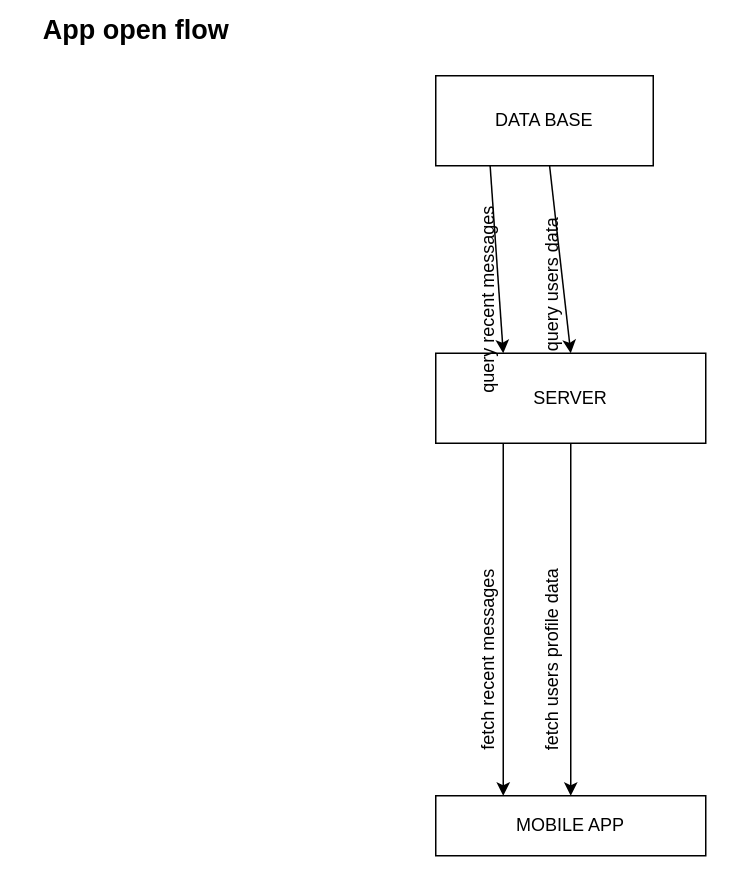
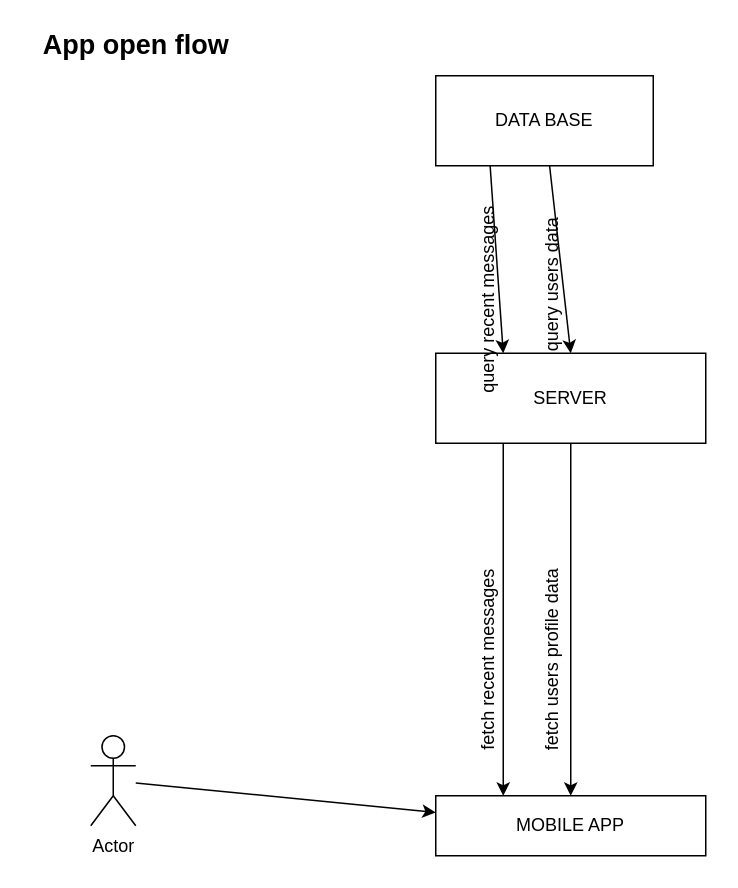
node "App open flow": moved (136, 31) -> (136, 46)
node "Actor": added
edge "Actor" -> "MOBILE APP": added
